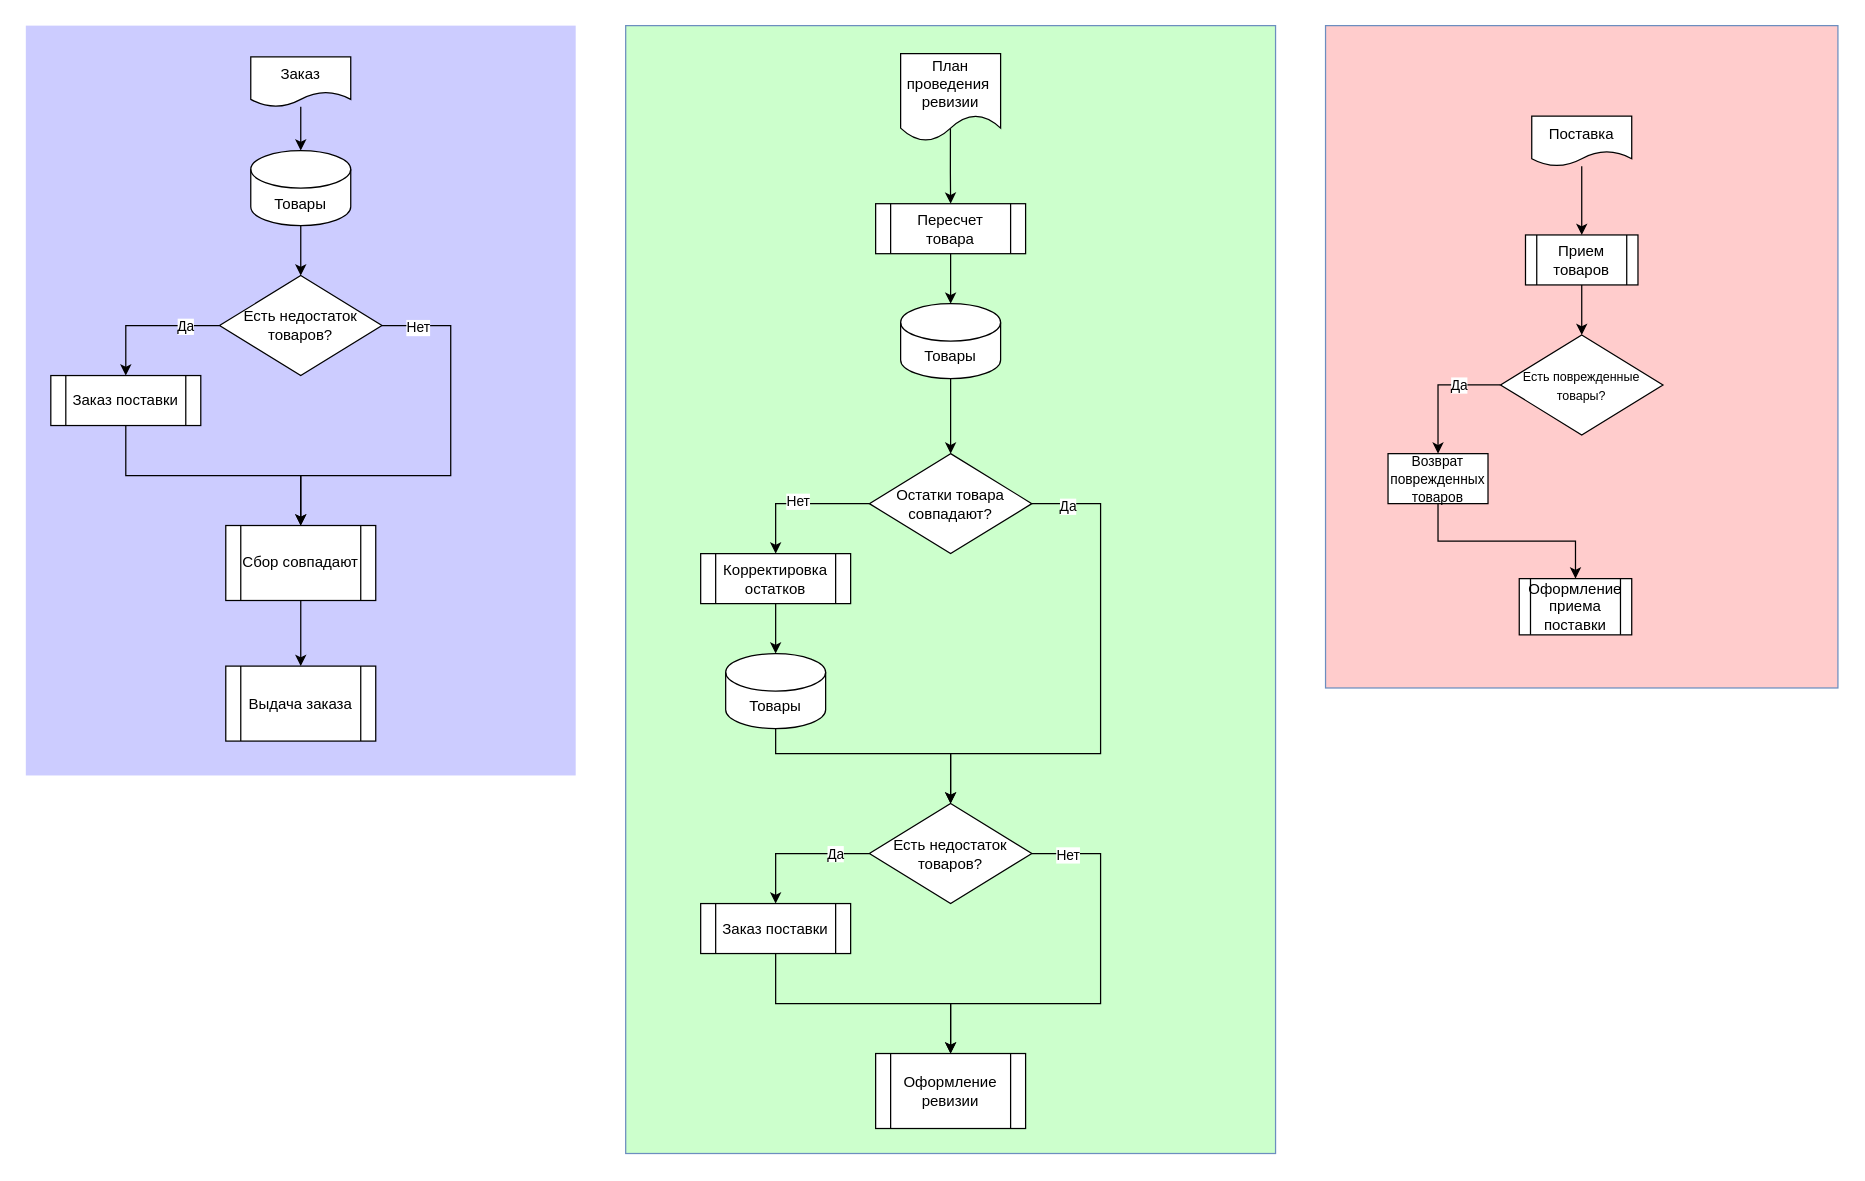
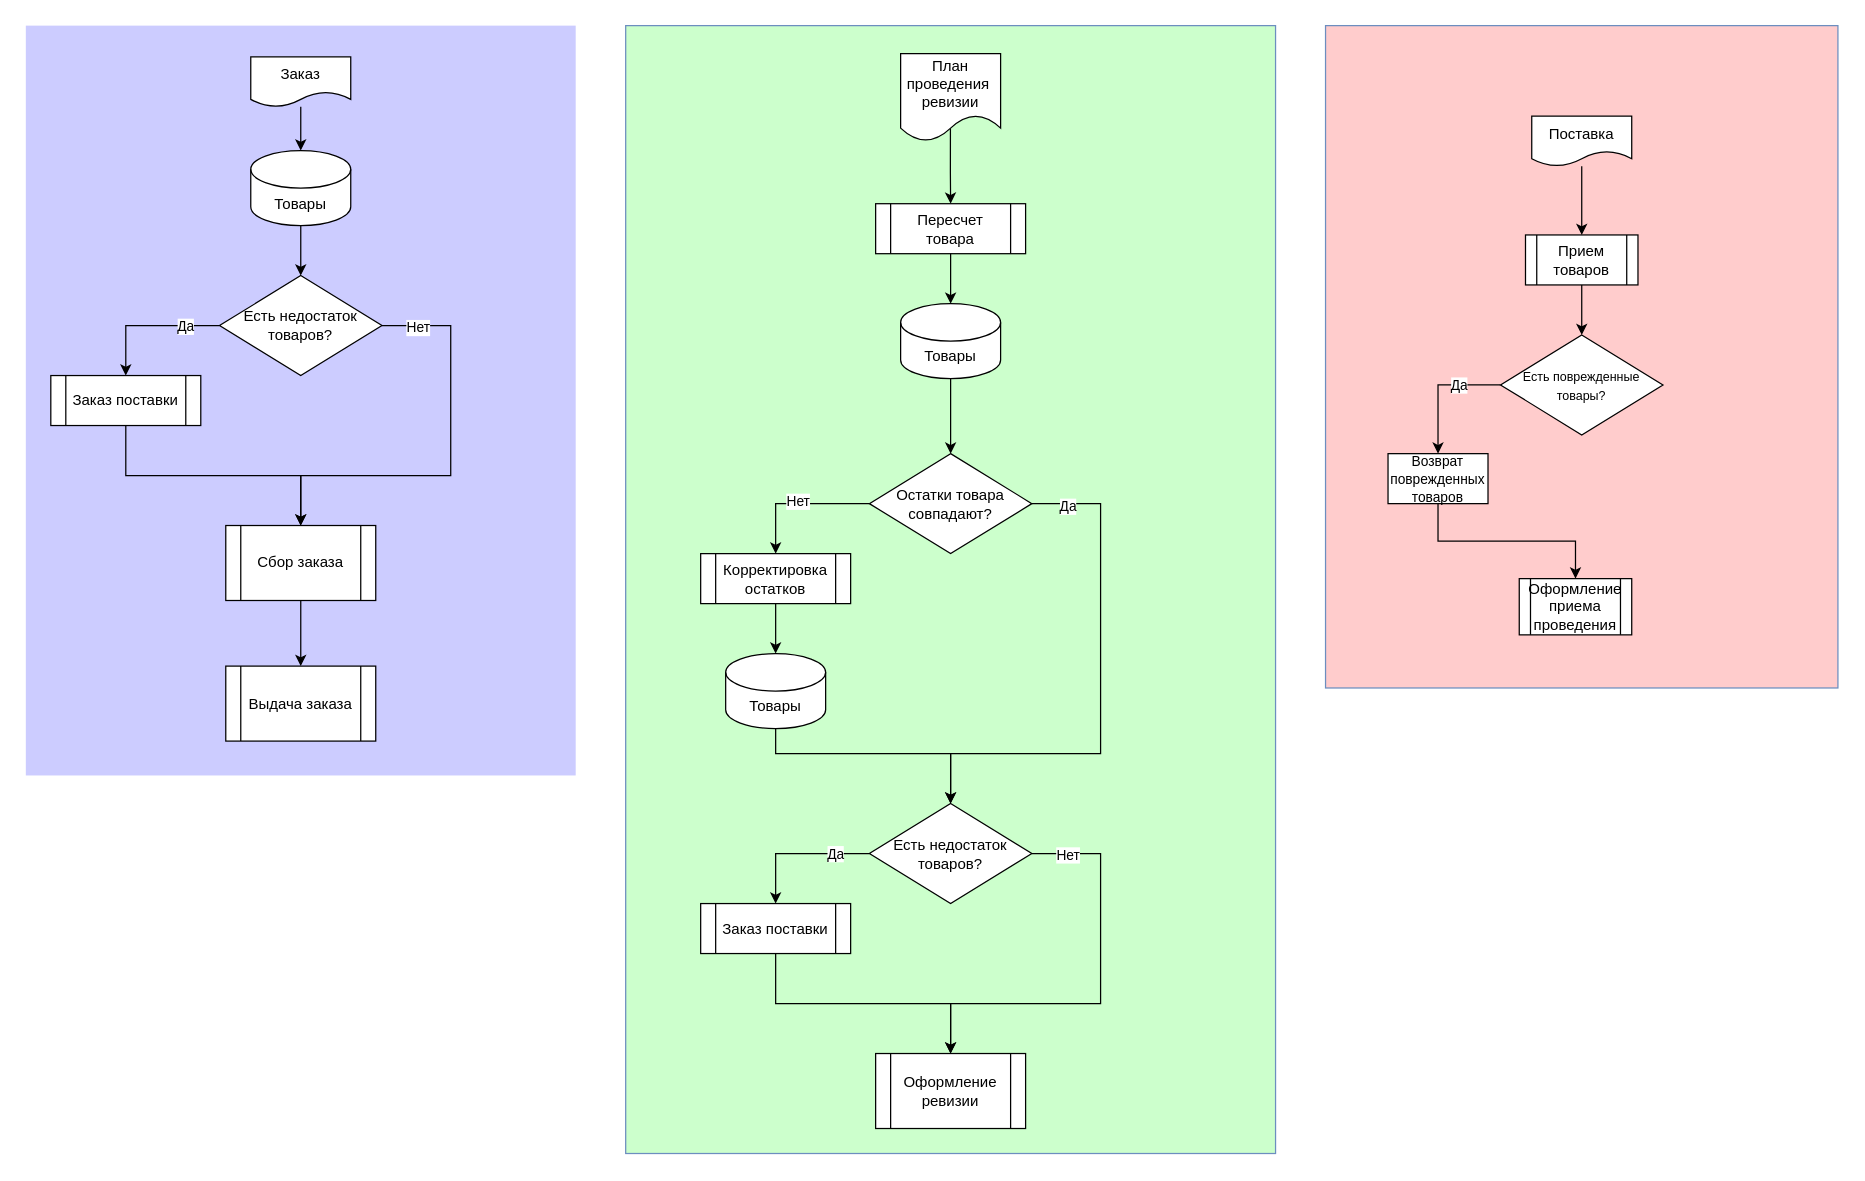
node "Сбор совпадают": label "Сбор совпадают" -> "Сбор заказа"
node "Оформление приема поставки": label "Оформление приема поставки" -> "Оформление приема проведения"
